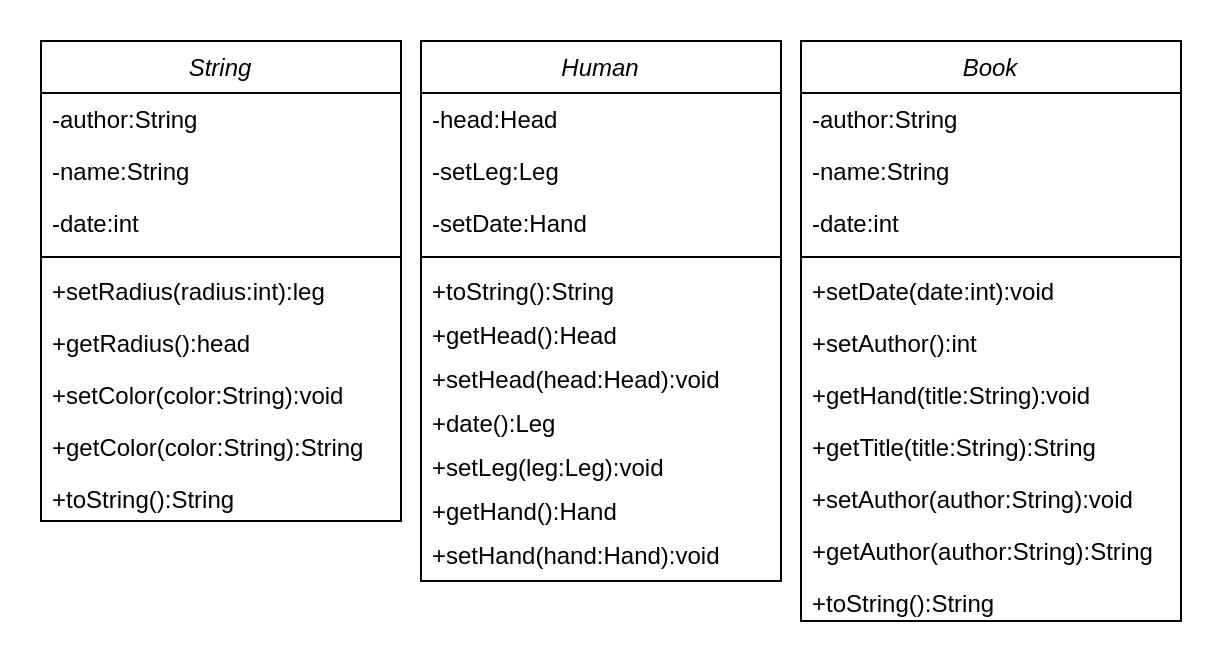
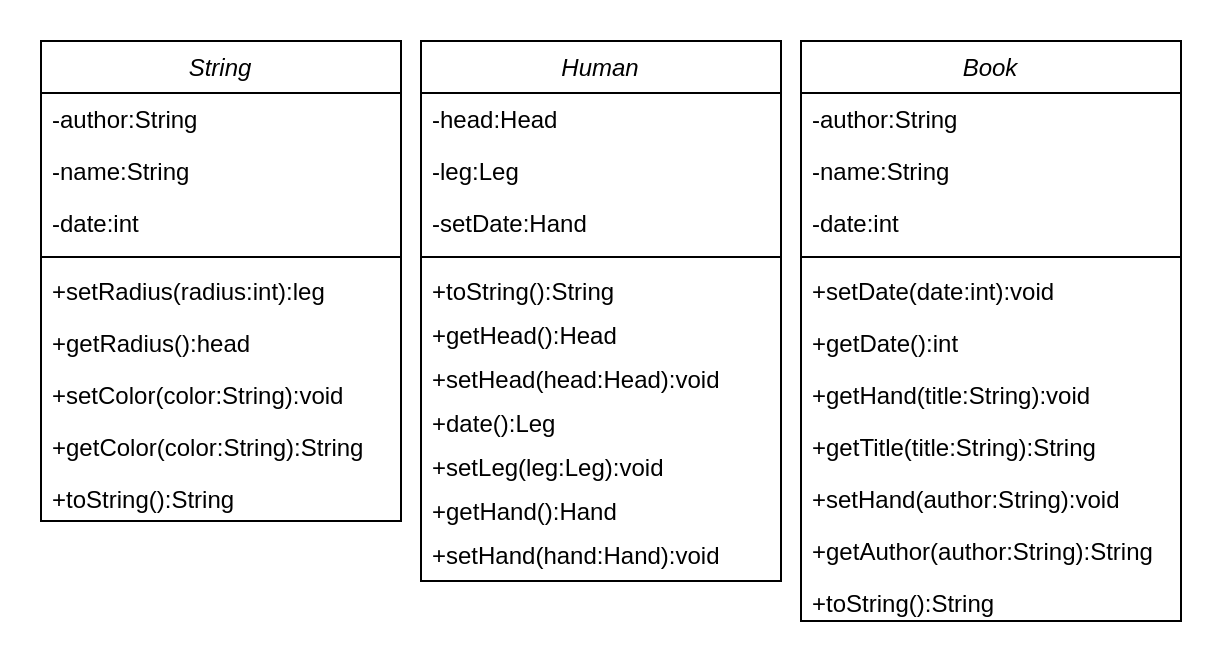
node "-setLeg:Leg": label "-setLeg:Leg" -> "-leg:Leg"
node "+setAuthor():int": label "+setAuthor():int" -> "+getDate():int"
node "+setAuthor(author:String):void": label "+setAuthor(author:String):void" -> "+setHand(author:String):void"
